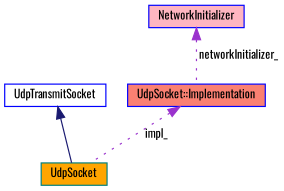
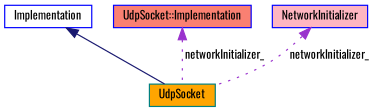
edge "UdpSocket::Implementation" -> "NetworkInitializer": now "UdpSocket" -> "NetworkInitializer"
node "UdpTransmitSocket": label "UdpTransmitSocket" -> "Implementation"
edge "UdpSocket" -> "UdpSocket::Implementation": label " impl_" -> " networkInitializer_"
